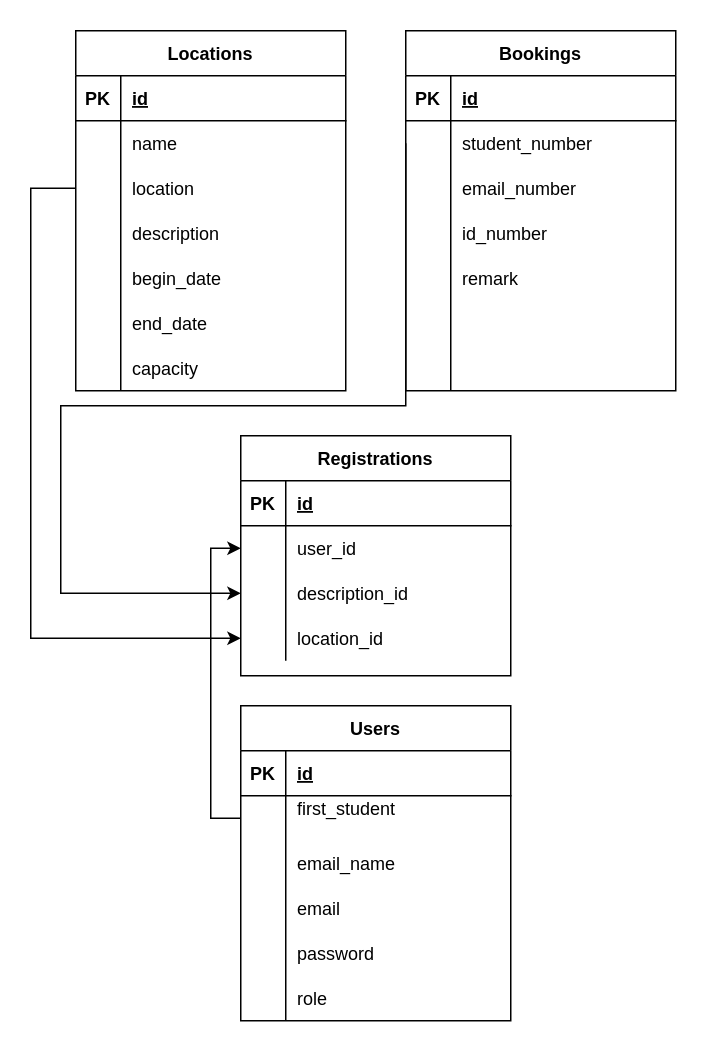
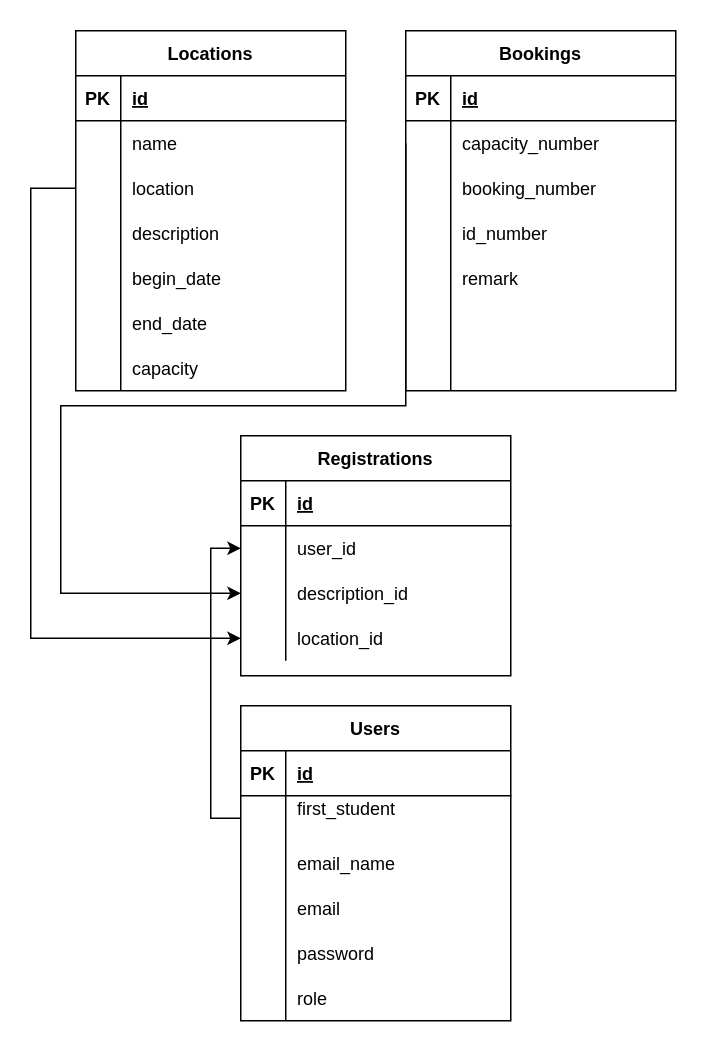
node "student_number": label "student_number" -> "capacity_number"
node "email_number": label "email_number" -> "booking_number"
